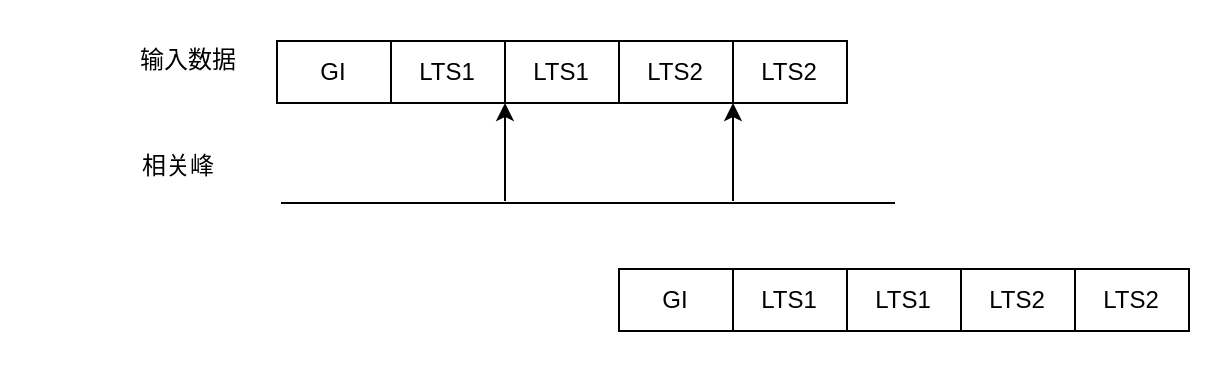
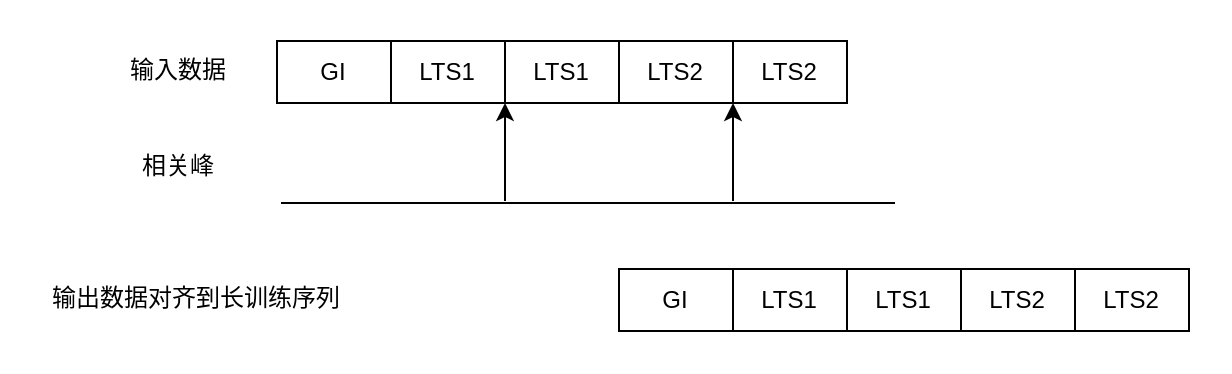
node "输入数据": moved (189, 61) -> (179, 71)
node "输出数据对齐到长训练序列": added
